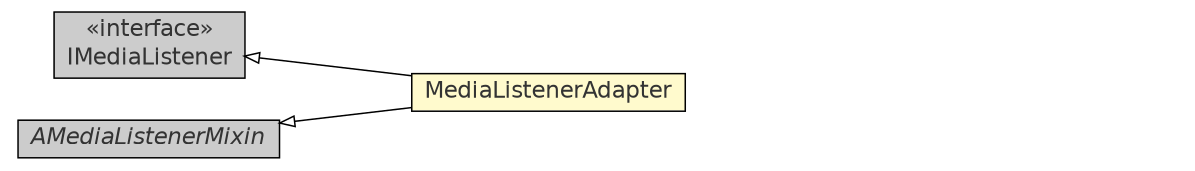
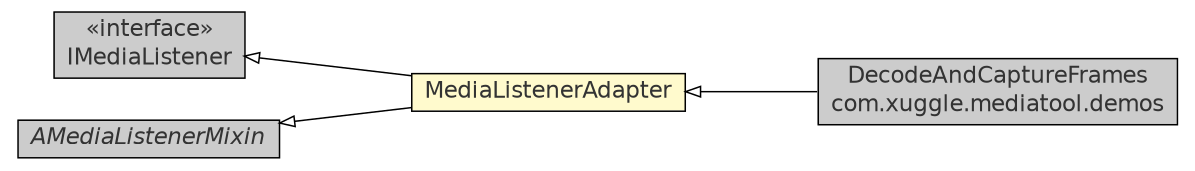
node "DecodeAndCaptureFrames": added
